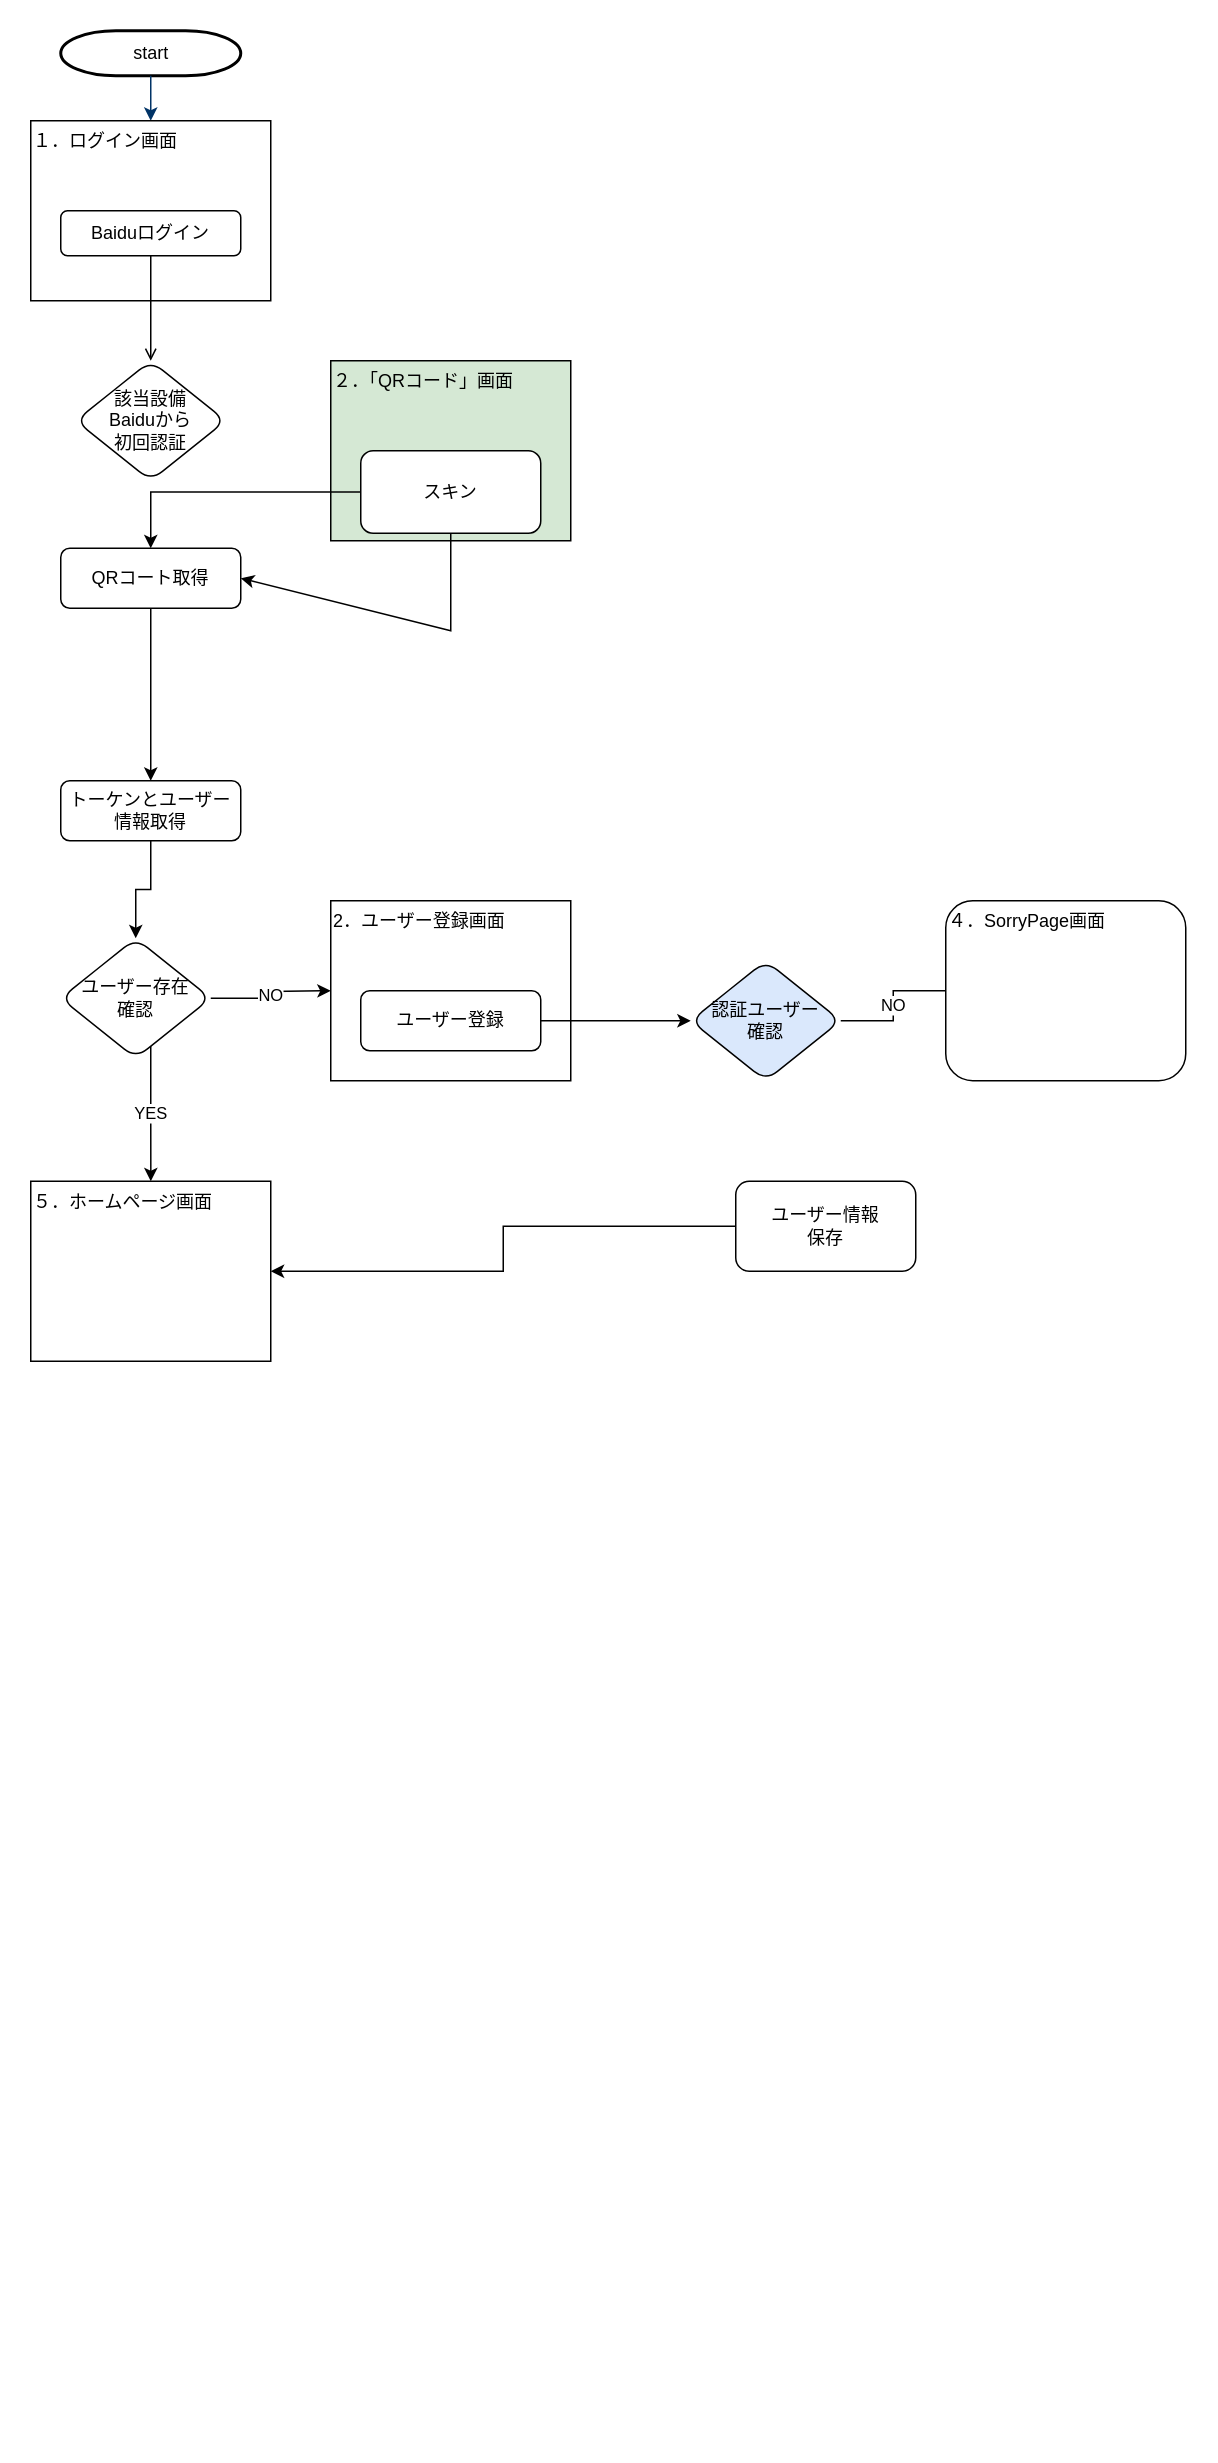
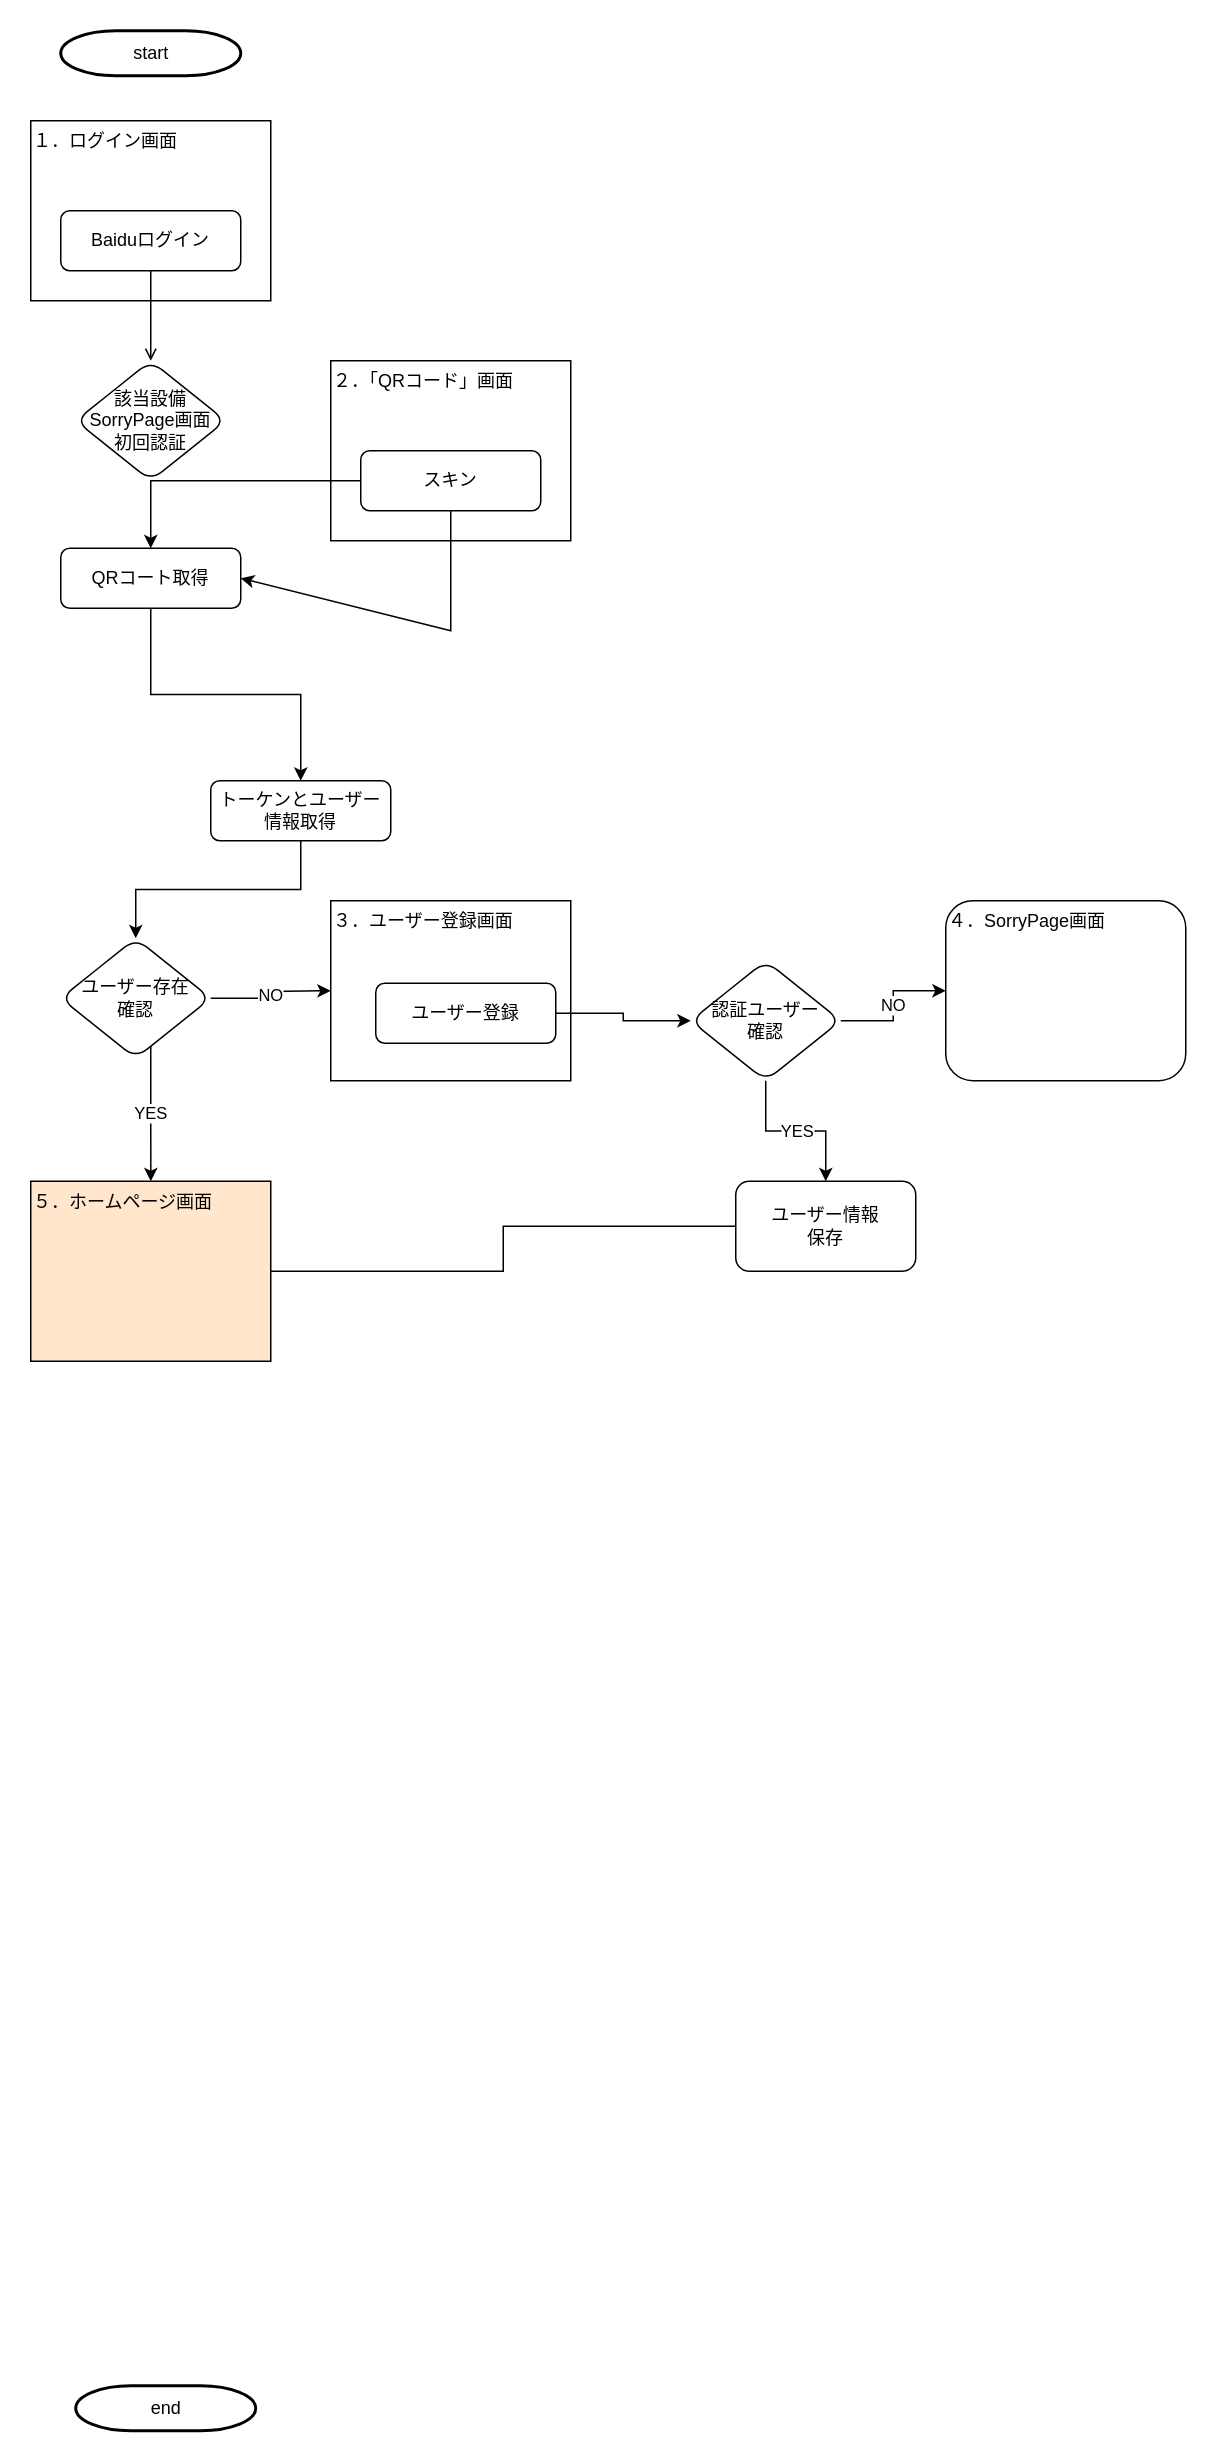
edge "start" -> "１．ログイン画面": removed
node "Baiduログイン": size 180x45 -> 180x60
node "２．「QRコード」画面": fillcolor #d5e8d4 -> #ffffff
node "該当設備 Baiduから 初回認証": label "該当設備 Baiduから 初回認証" -> "該当設備 SorryPage画面 初回認証"
node "スキン": size 180x83 -> 180x60
node "トーケンとユーザー情報取得": moved (151, 811) -> (301, 811)
node "2．ユーザー登録画面": label "2．ユーザー登録画面" -> "３．ユーザー登録画面"
edge "４．SorryPage画面" -- "認証ユーザー 確認": arrowhead none -> classic
node "ユーザー登録": moved (451, 1021) -> (466, 1013)
node "認証ユーザー 確認": fillcolor #dae8fc -> #ffffff
edge "認証ユーザー 確認" -> "ユーザー情報 保存": added, label "YES"
node "５．ホームページ画面": fillcolor #ffffff -> #ffe6cc
edge "ユーザー情報 保存" -> "５．ホームページ画面": arrowhead classic -> none
node "end": added
